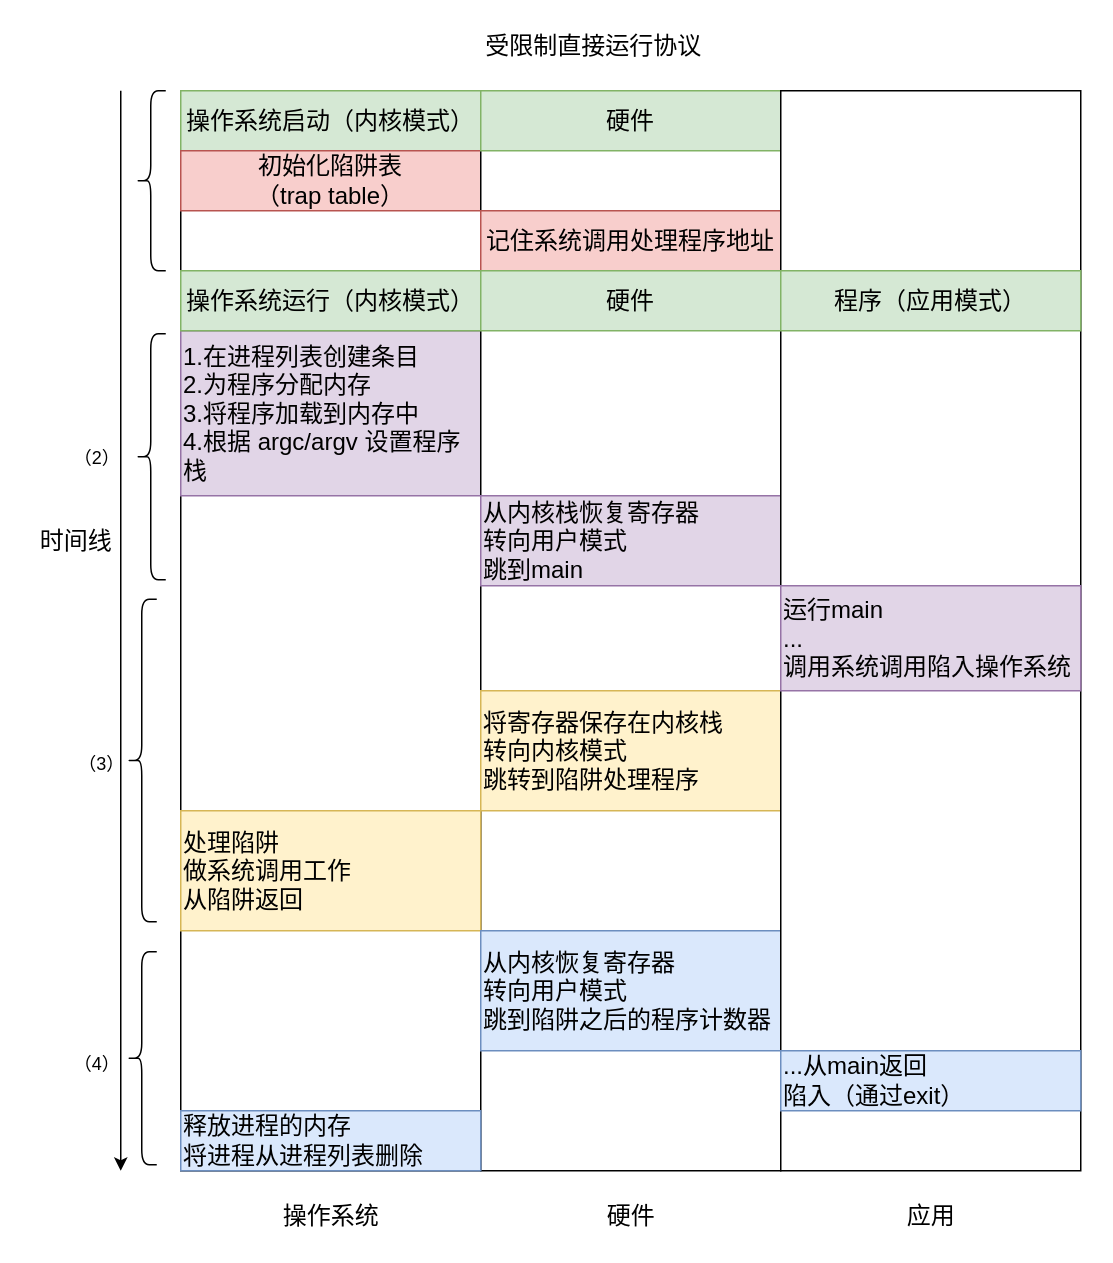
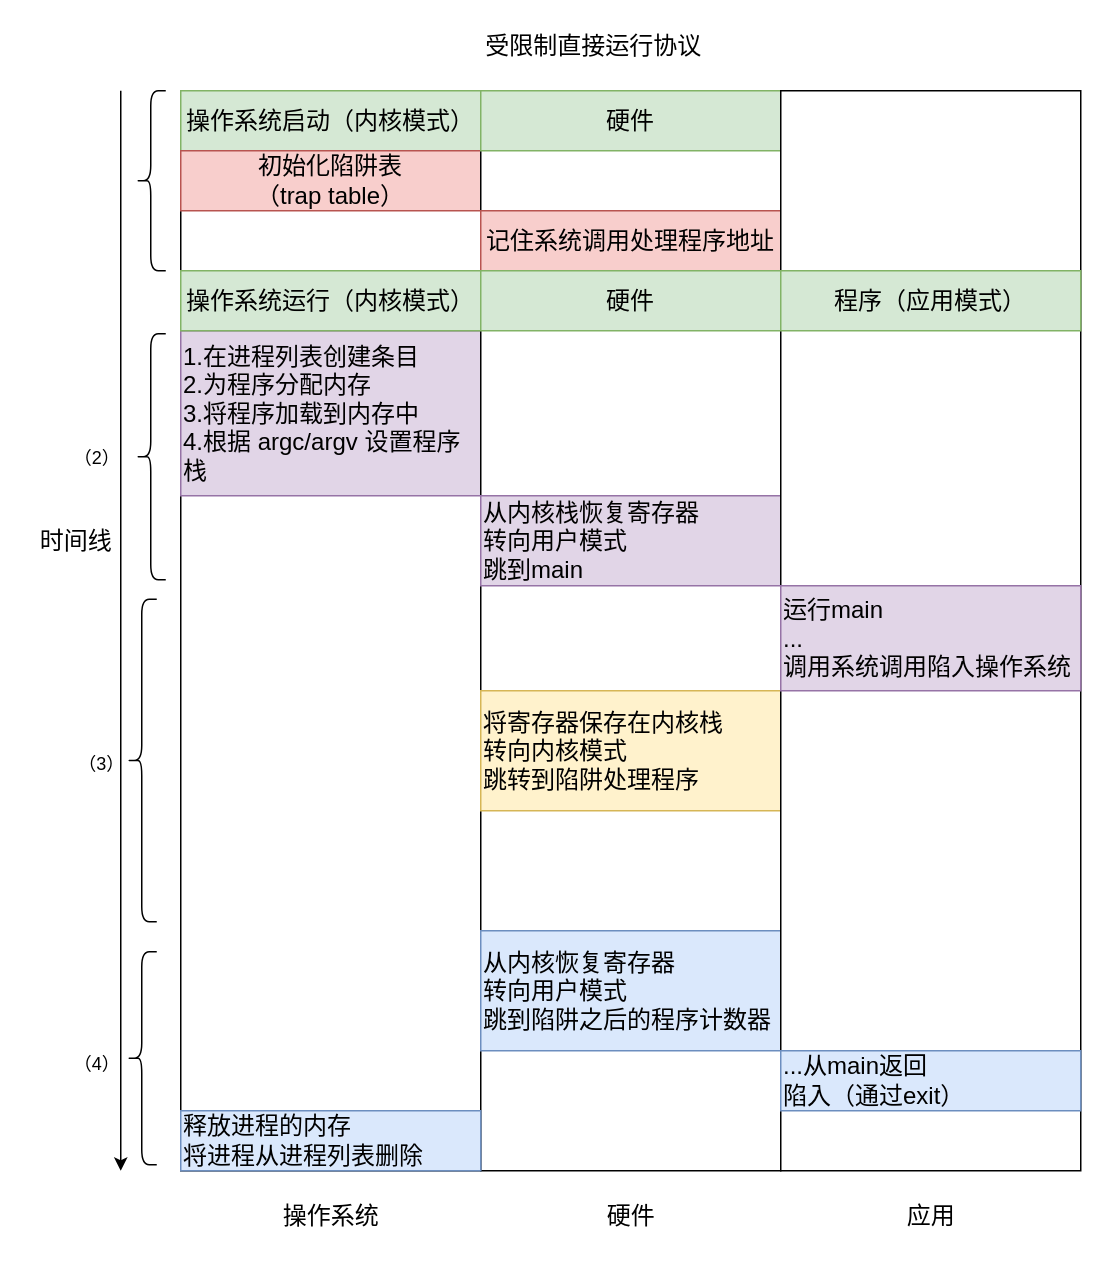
node "处理陷阱 做系统调用工作 从陷阱返回": removed
